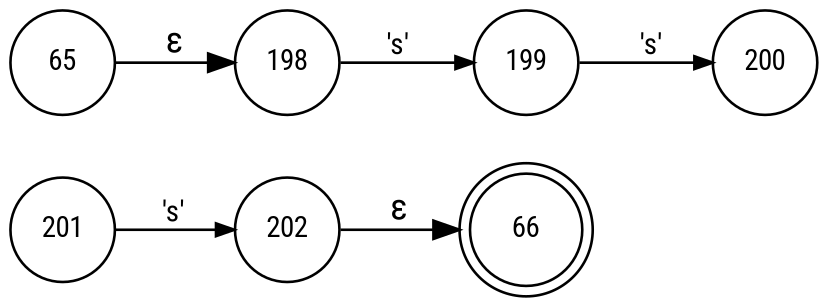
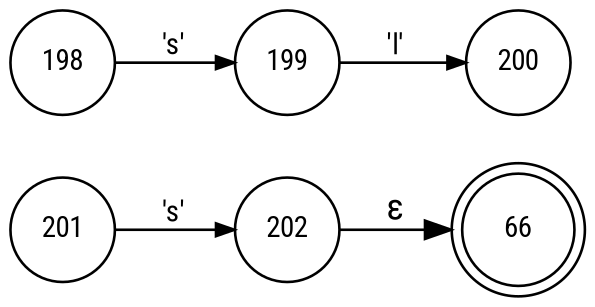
edge "199" -> "200": label "'s'" -> "'l'"
node "65": removed
